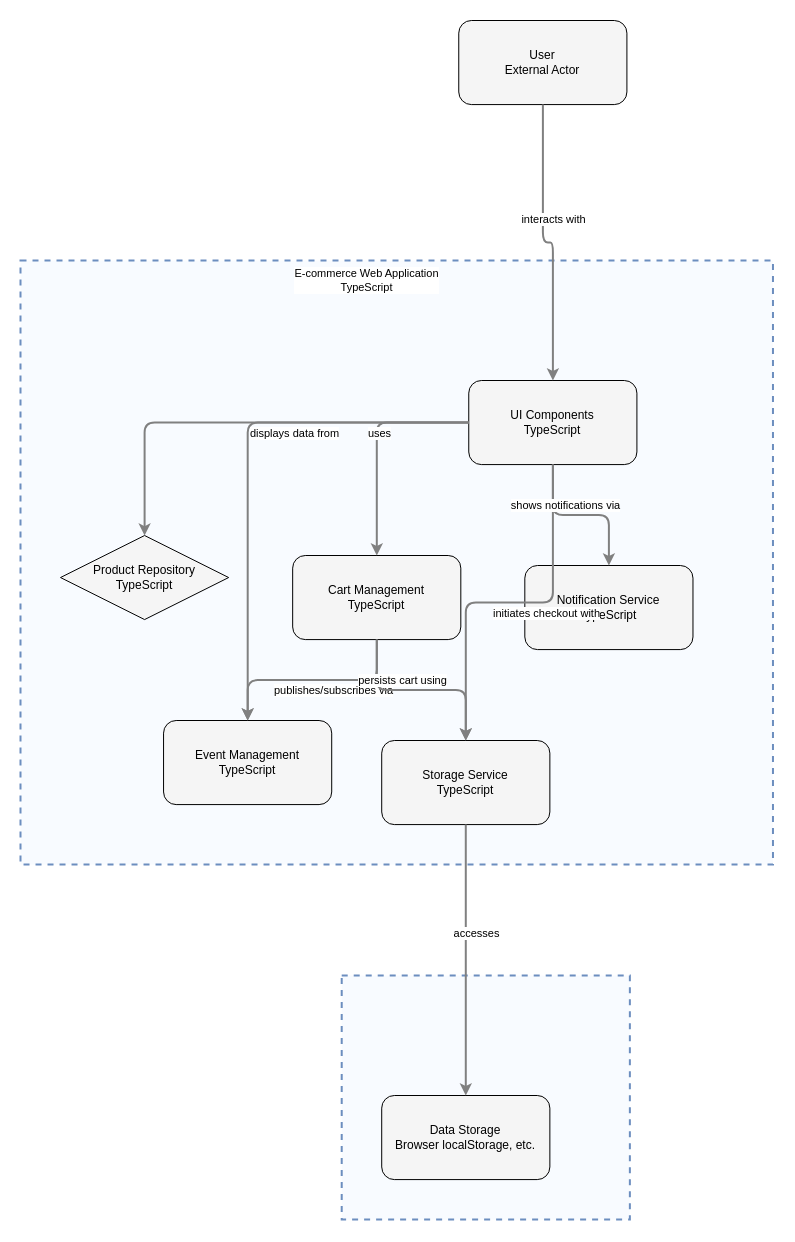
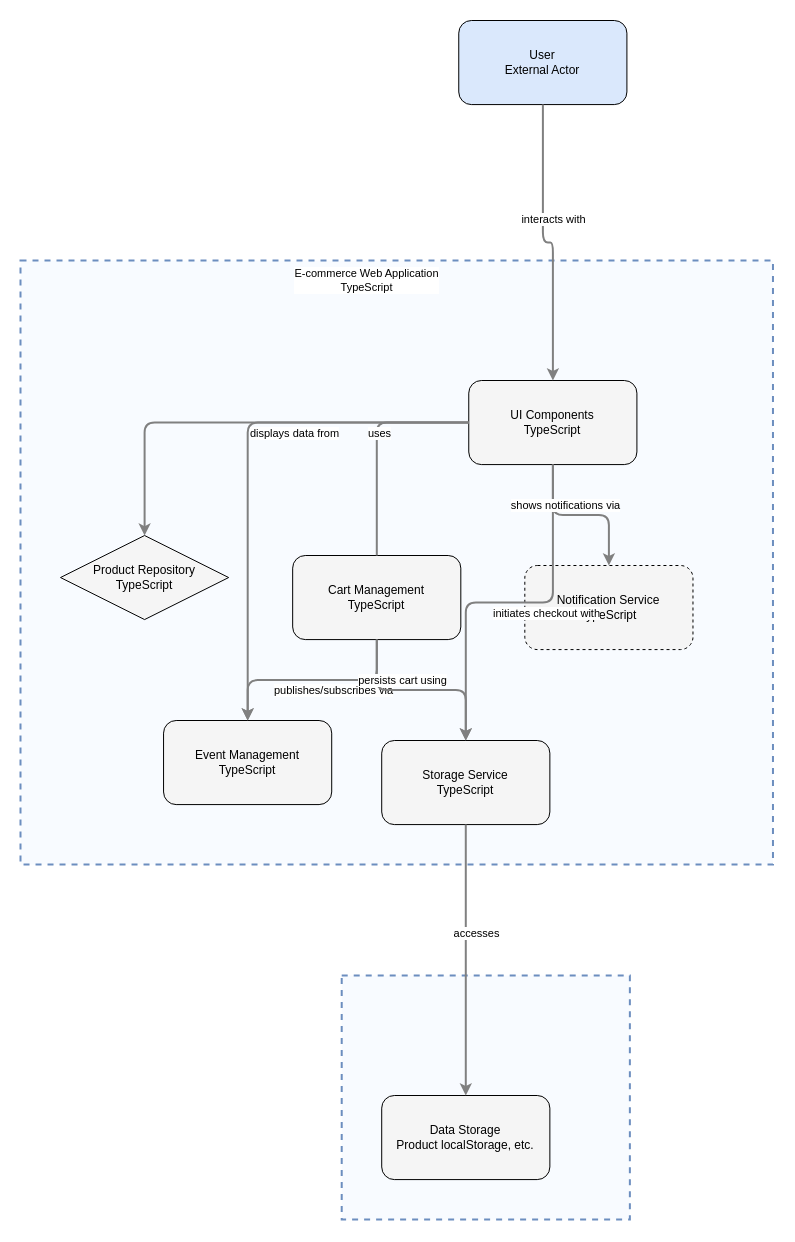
node "User External Actor": fillcolor #f5f5f5 -> #dae8fc
edge "UI Components TypeScript" -> "Cart Management TypeScript": arrowhead classic -> none
node "Notification Service TypeScript": style solid -> dashed
node "Data Storage Browser localStorage, etc.": label "Data Storage Browser localStorage, etc." -> "Data Storage Product localStorage, etc."
